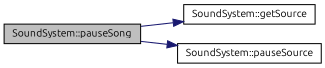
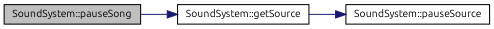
edge "SoundSystem::pauseSong" -> "SoundSystem::pauseSource": now "SoundSystem::getSource" -> "SoundSystem::pauseSource"
